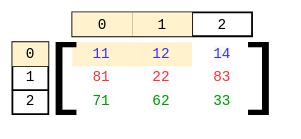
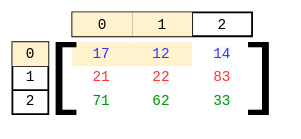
node "11": label "11" -> "17"
node "81": label "81" -> "21"
